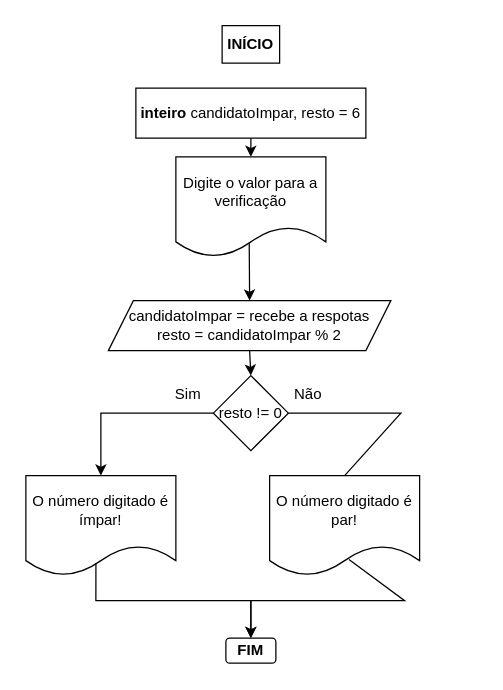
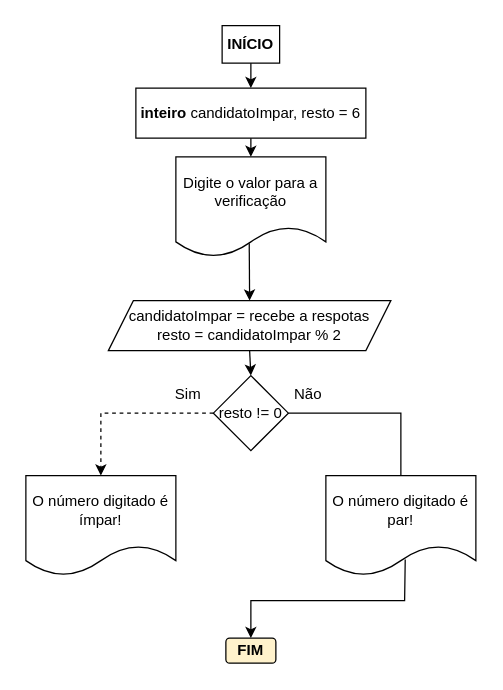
edge "INÍCIO" -> "inteiro candidatoImpar, resto = 6": added
edge "resto != 0" -> "O número digitado é ímpar!": style solid -> dashed
node "O número digitado é par!": moved (344, 526) -> (401, 526)
edge "O número digitado é ímpar!" -> "FIM": removed
node "FIM": fillcolor #ffffff -> #fff2cc
